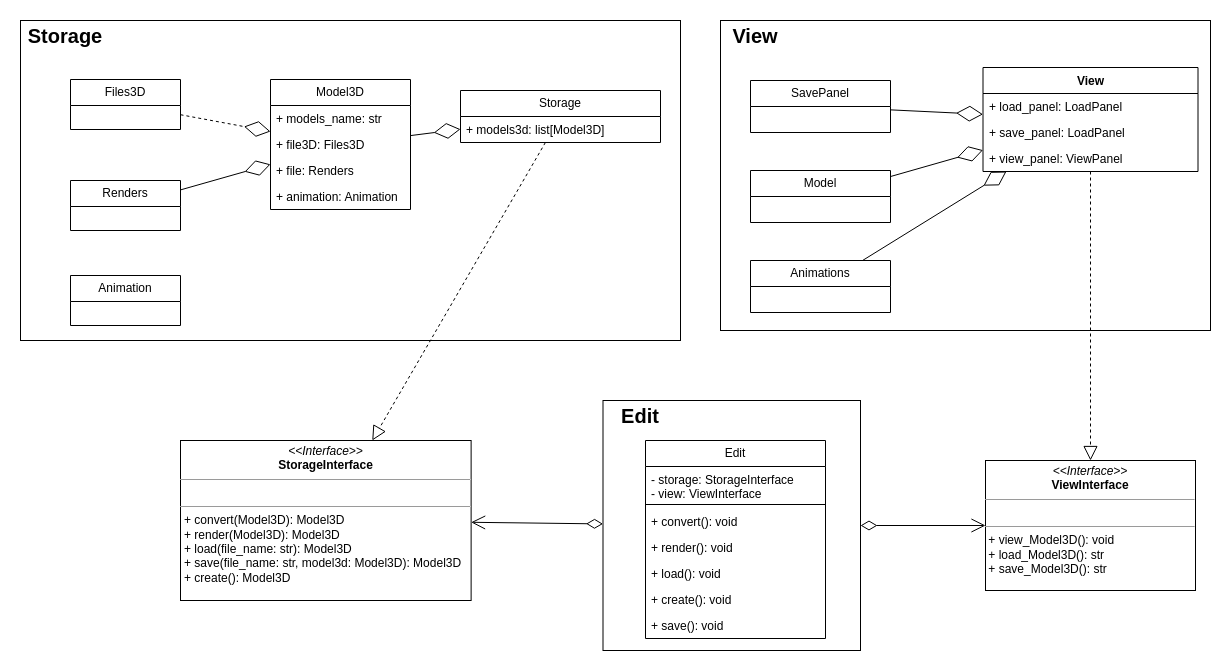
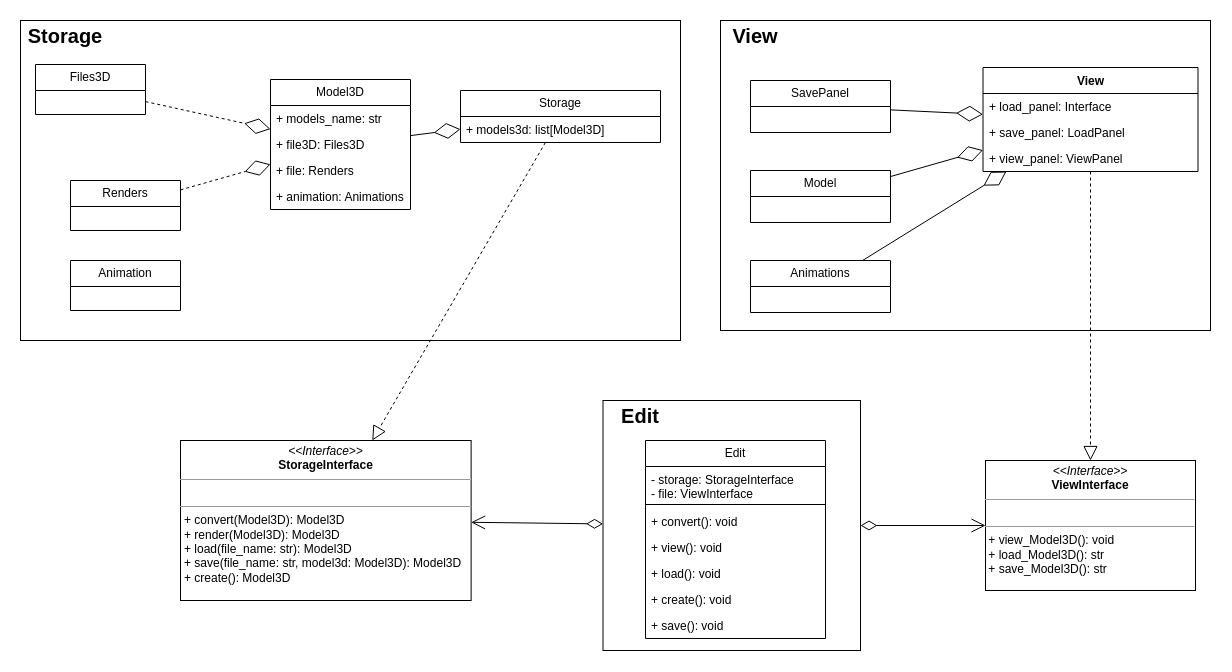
node "Files3D": moved (126, 105) -> (91, 90)
node "+ load_panel: LoadPanel": label "+ load_panel: LoadPanel" -> "+ load_panel: Interface"
edge "Renders" -> "Model3D": style solid -> dashed
node "+ animation: Animation": label "+ animation: Animation" -> "+ animation: Animations"
node "Animation": moved (126, 301) -> (126, 286)
node "- storage: StorageInterface - view: ViewInterface": label "- storage: StorageInterface - view: ViewInterface" -> "- storage: StorageInterface - file: ViewInterface"
node "+ render(): void": label "+ render(): void" -> "+ view(): void"
